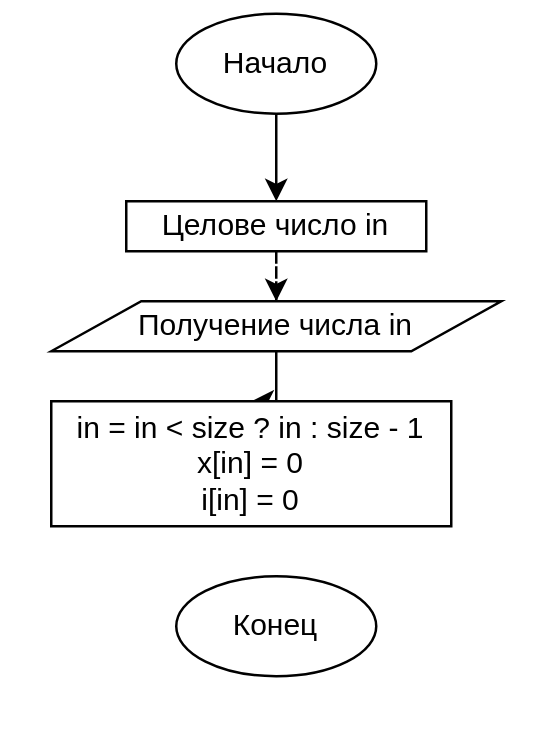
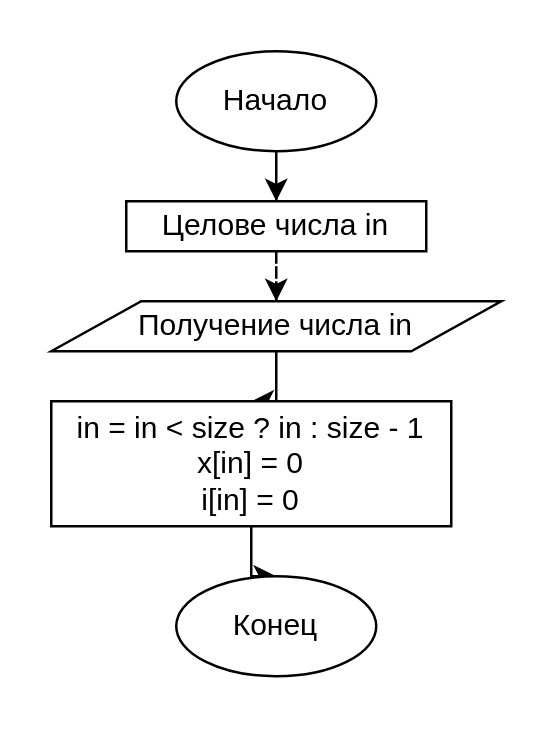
node "Начало": moved (276, 64) -> (276, 101)
node "Целове число in": label "Целове число in" -> "Целове числа in"
edge "in = in < size ? in : size - 1 x[in] = 0 i[in] = 0" -> "Конец": added
